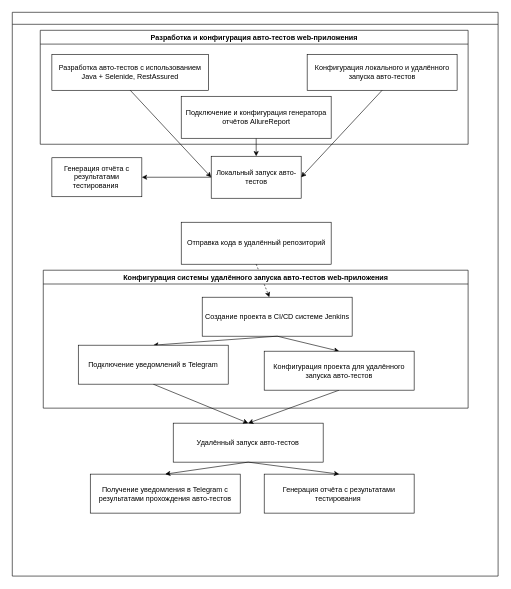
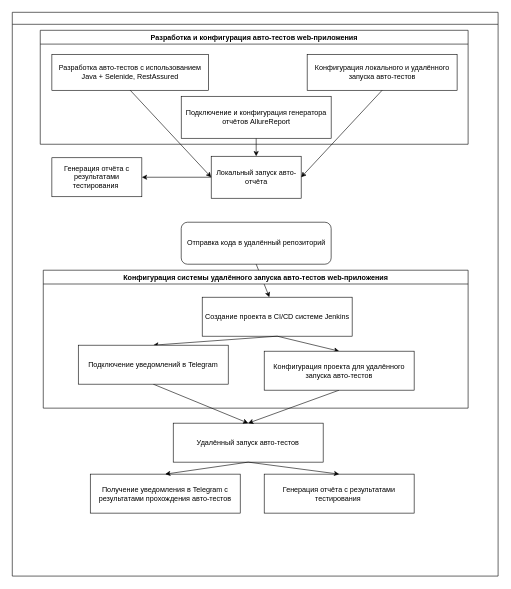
node "Локальный запуск авто-тестов": label "Локальный запуск авто-тестов" -> "Локальный запуск авто-отчёта"
node "Отправка кода в удалённый репозиторий": shape rectangle -> rounded rectangle
edge "Отправка кода в удалённый репозиторий" -> "Создание проекта в CI/CD системе Jenkins": style dashed -> solid
